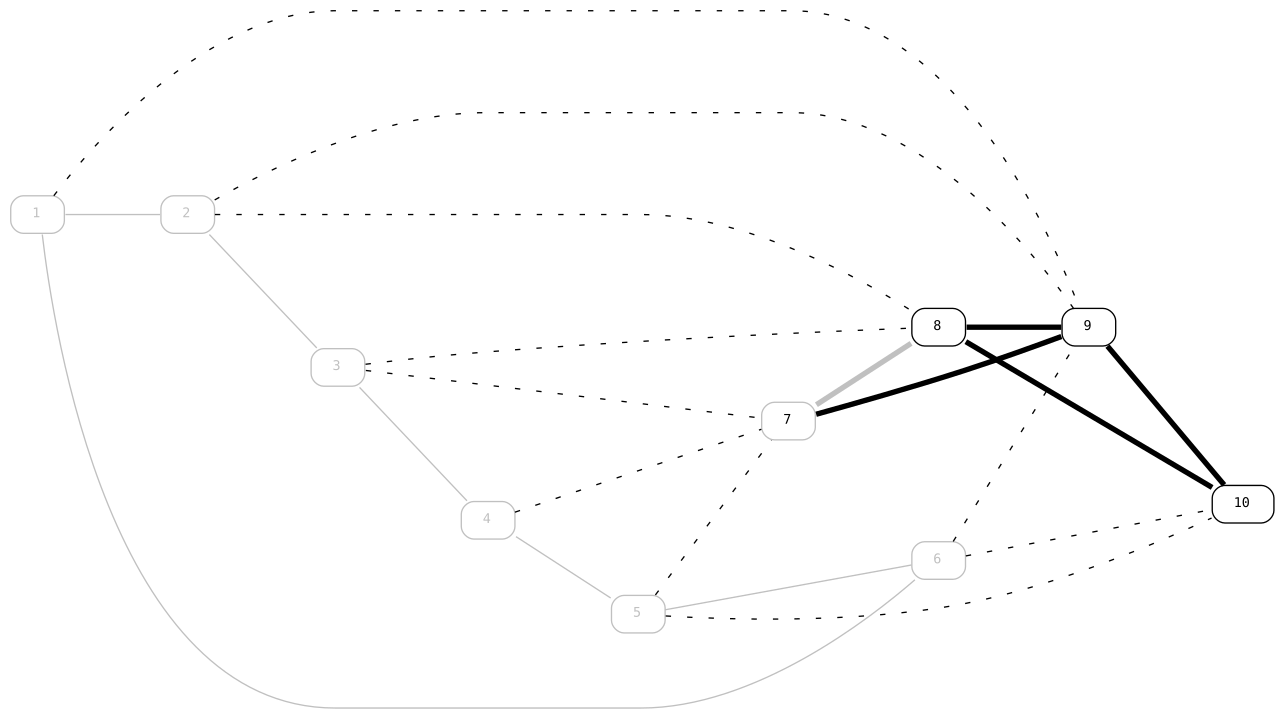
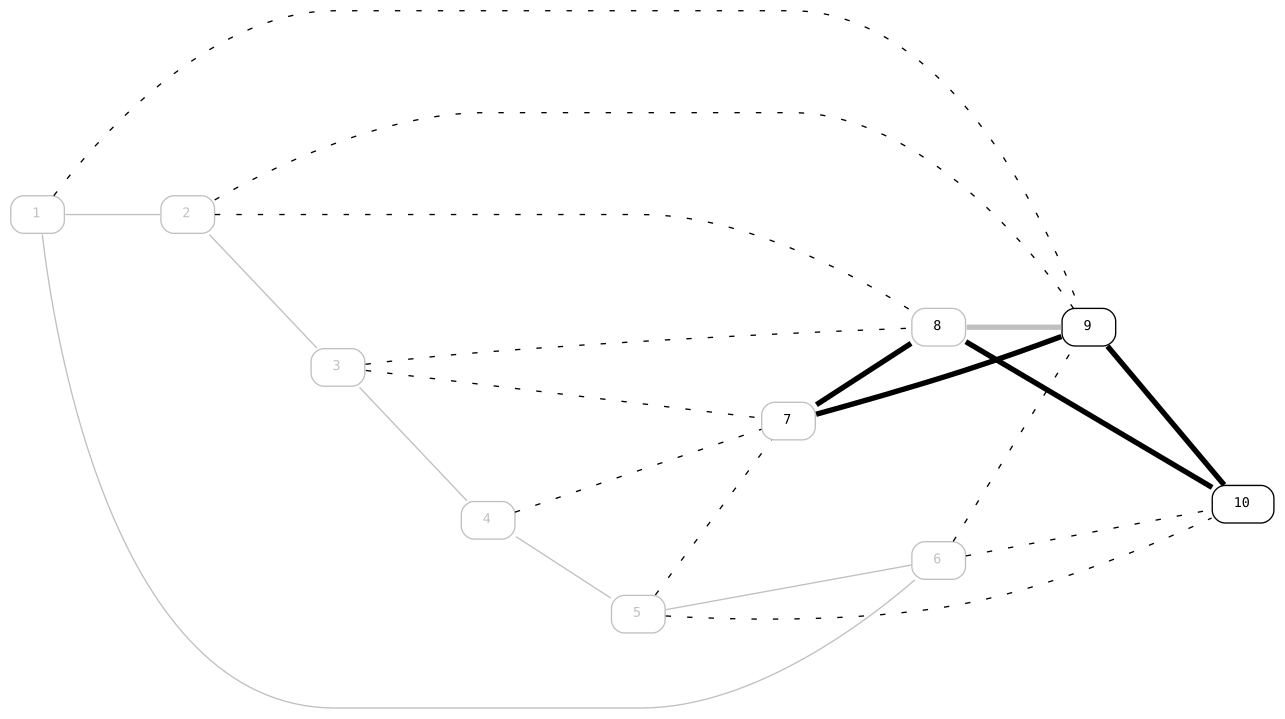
node "8": color black -> grey
edge "8" -- "9": color black -> grey
edge "8" -- "7": color grey -> black
